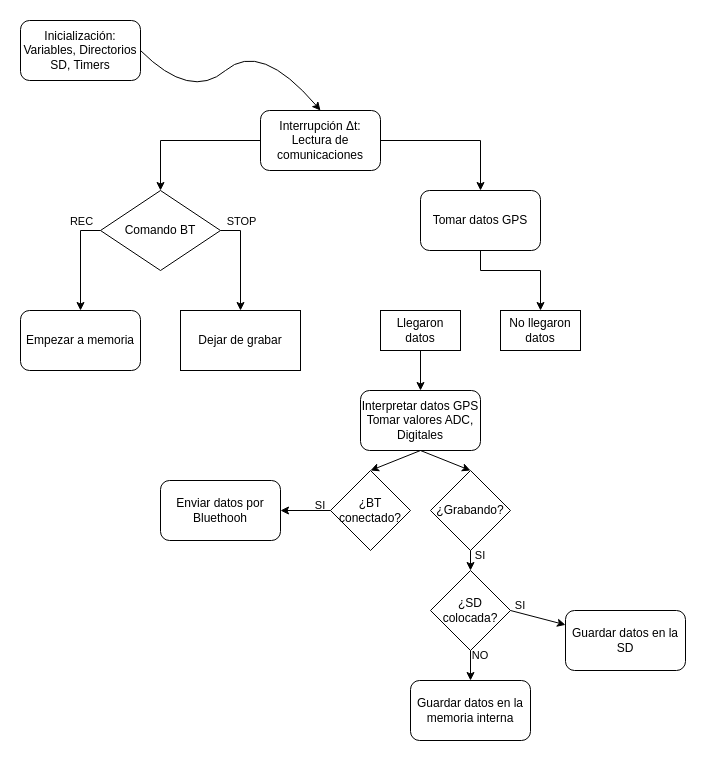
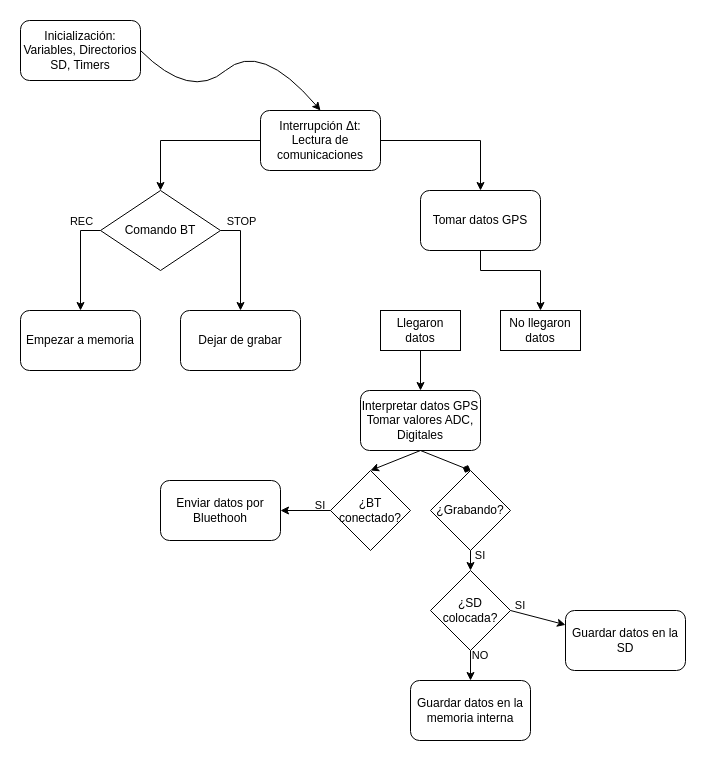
node "Dejar de grabar": shape rectangle -> rounded rectangle
edge "Interpretar datos GPS Tomar valores ADC, Digitales" -> "¿Grabando?": arrowhead classic -> diamond
